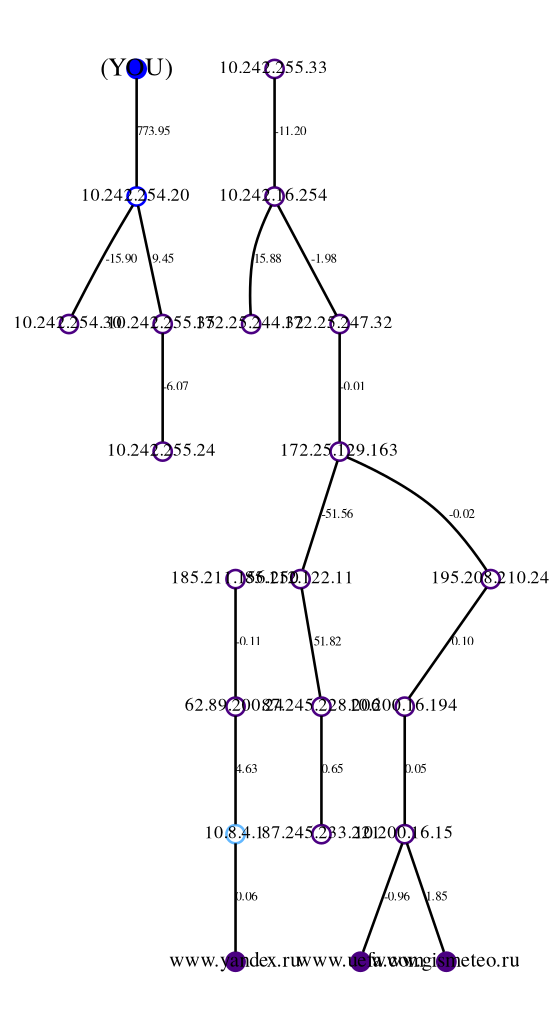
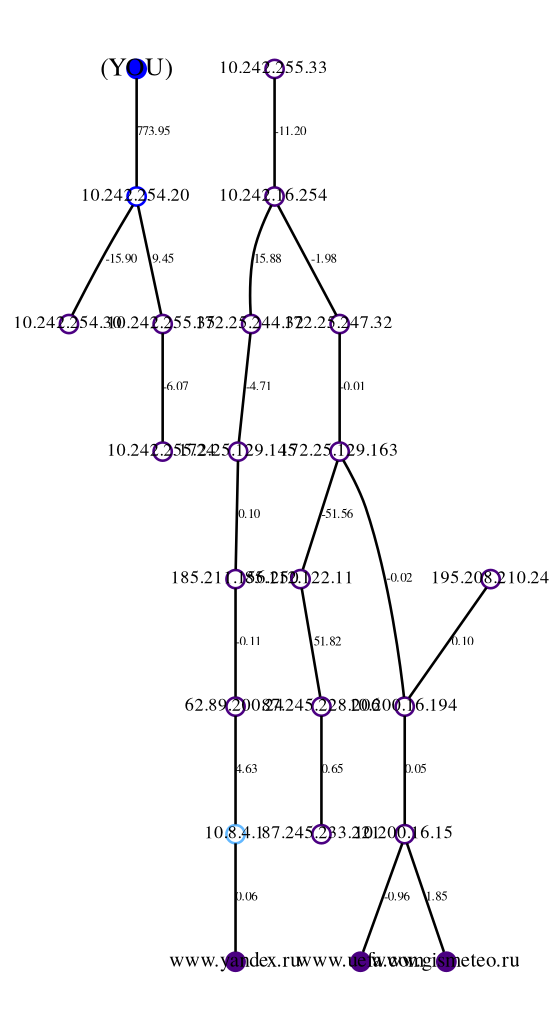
node "172.25.129.145": added
edge "172.25.129.163" -- "195.208.210.24": now "172.25.129.163" -- "10.200.16.194"
